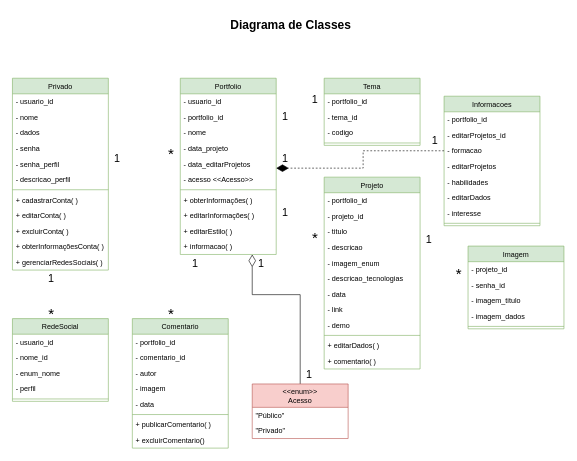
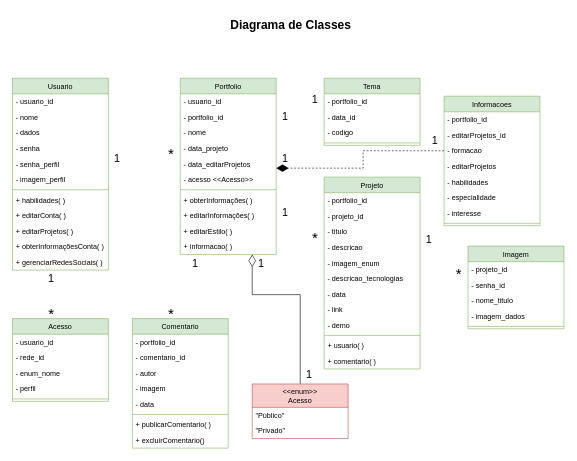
node "Privado": label "Privado" -> "Usuario"
node "- tema_id": label "- tema_id" -> "- data_id"
node "- descricao_perfil": label "- descricao_perfil" -> "- imagem_perfil"
node "- editarDados": label "- editarDados" -> "- especialidade"
node "+ cadastrarConta( )": label "+ cadastrarConta( )" -> "+ habilidades( )"
node "+ excluirConta( )": label "+ excluirConta( )" -> "+ editarProjetos( )"
node "- imagem_titulo": label "- imagem_titulo" -> "- nome_titulo"
node "RedeSocial": label "RedeSocial" -> "Acesso"
node "+ editarDados( )": label "+ editarDados( )" -> "+ usuario( )"
node "- nome_id": label "- nome_id" -> "- rede_id"
